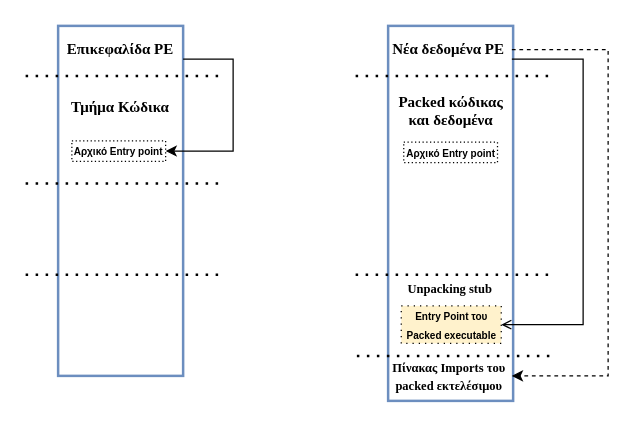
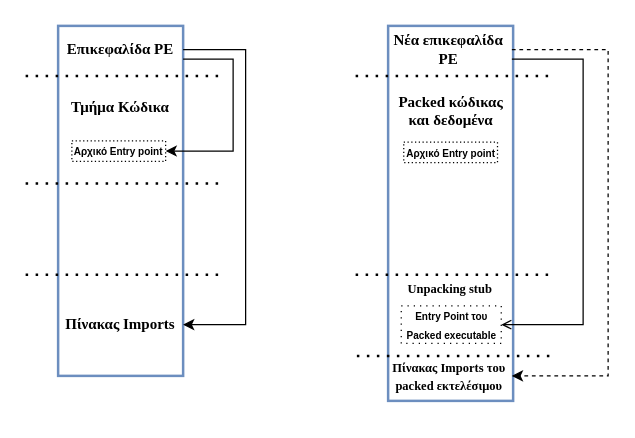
node "Νέα δεδομένα PE": label "Νέα δεδομένα PE" -> "Νέα επικεφαλίδα PE"
edge "Επικεφαλίδα PE" -> "Πίνακας Imports": added
node "Πίνακας Imports": added
node "Entry Point του Packed executable": fillcolor #fff2cc -> #ffffff
